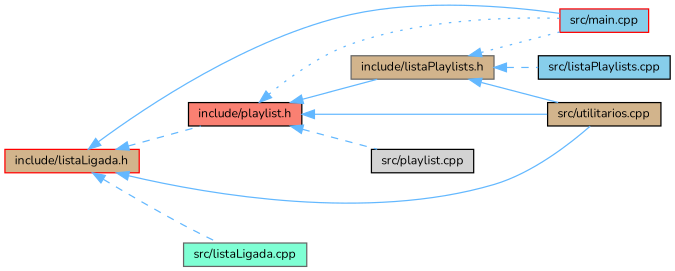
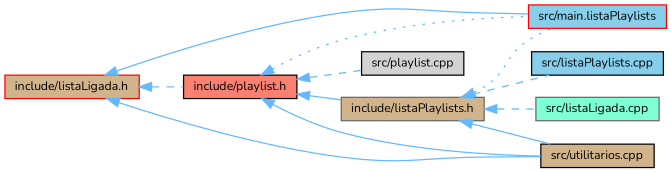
node "src/main.cpp": label "src/main.cpp" -> "src/main.listaPlaylists"
edge "src/listaLigada.cpp" -> "include/listaLigada.h": now "src/listaLigada.cpp" -> "include/listaPlaylists.h"
